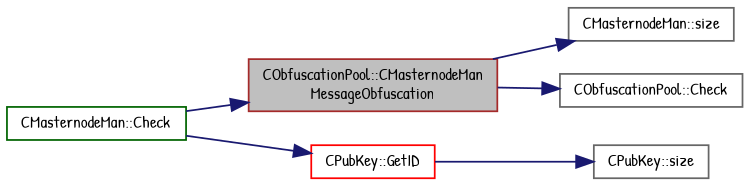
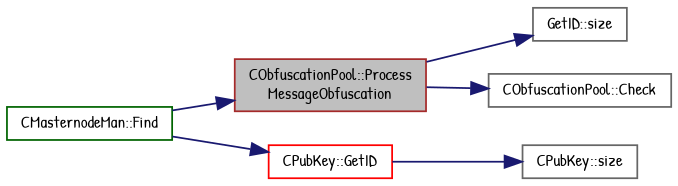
node "CMasternodeMan::size": label "CMasternodeMan::size" -> "GetID::size"
node "CObfuscationPool::CMasternodeMan MessageObfuscation": label "CObfuscationPool::CMasternodeMan MessageObfuscation" -> "CObfuscationPool::Process MessageObfuscation"
node "CMasternodeMan::Check": label "CMasternodeMan::Check" -> "CMasternodeMan::Find"
